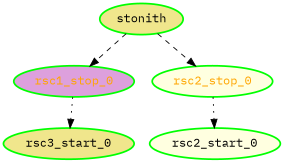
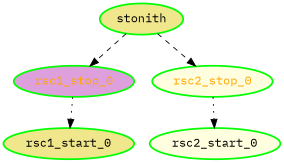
node "rsc3_start_0": label "rsc3_start_0" -> "rsc1_start_0"
